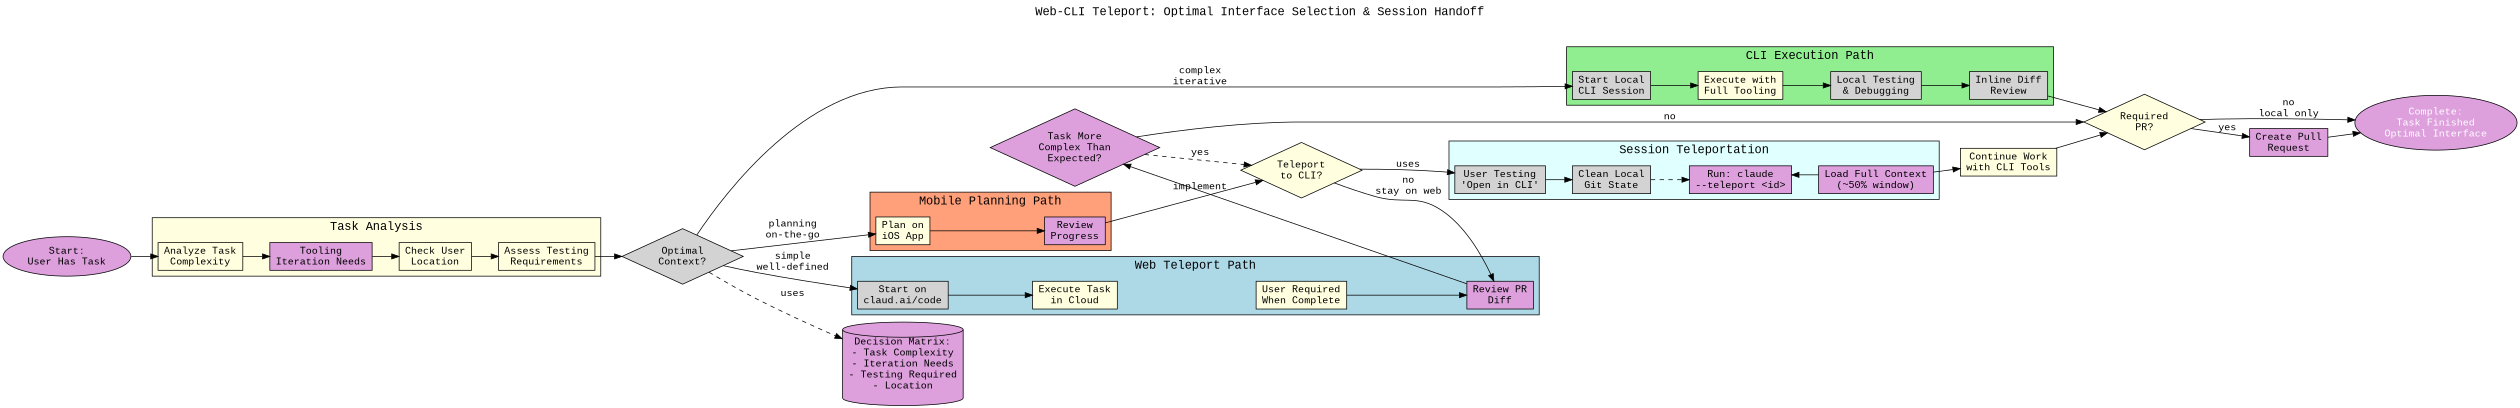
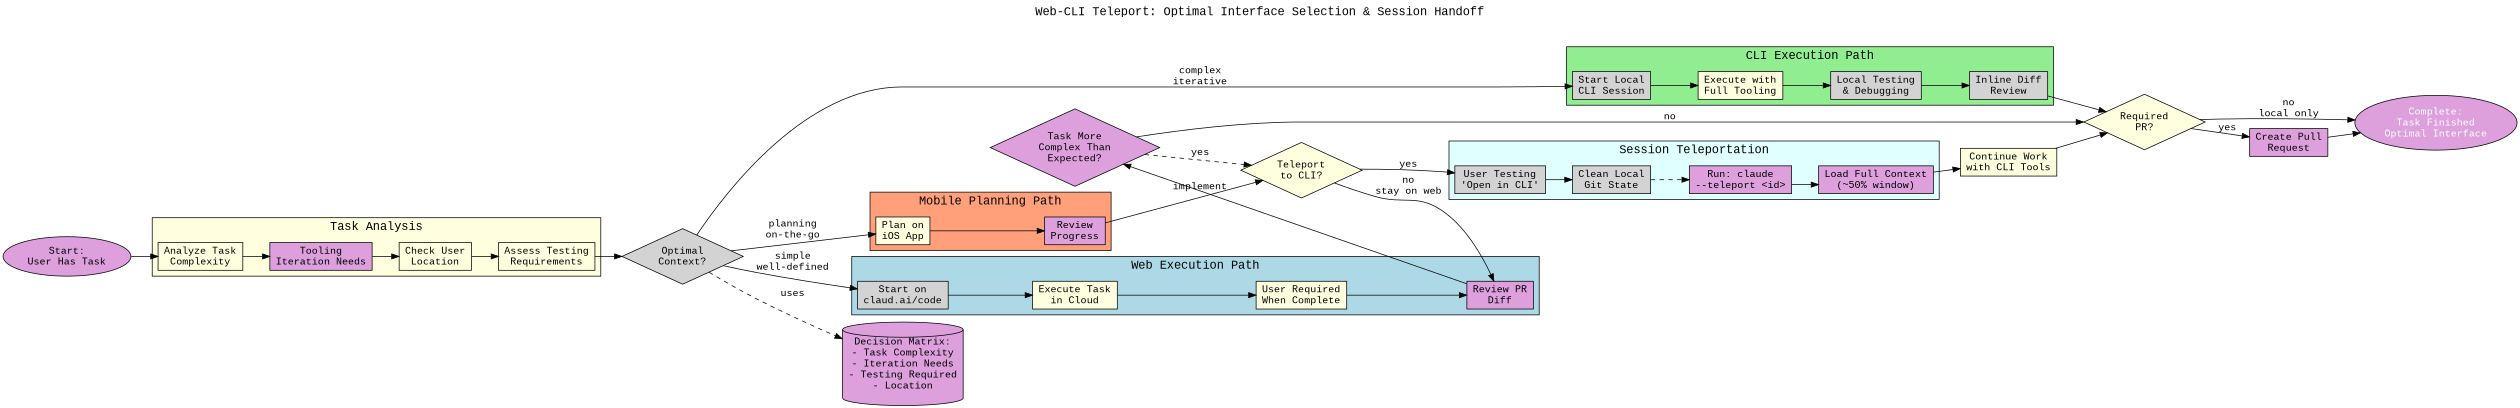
edge "Teleport to CLI?" -> "User Testing 'Open in CLI'": label "uses" -> "yes"
edge "Load Full Context (~50% window)" -> "Run: claude --teleport <id>": reversed
cluster "Web Teleport Path": label "Web Teleport Path" -> "Web Execution Path"
edge "Execute Task in Cloud" -> "User Required When Complete": added
